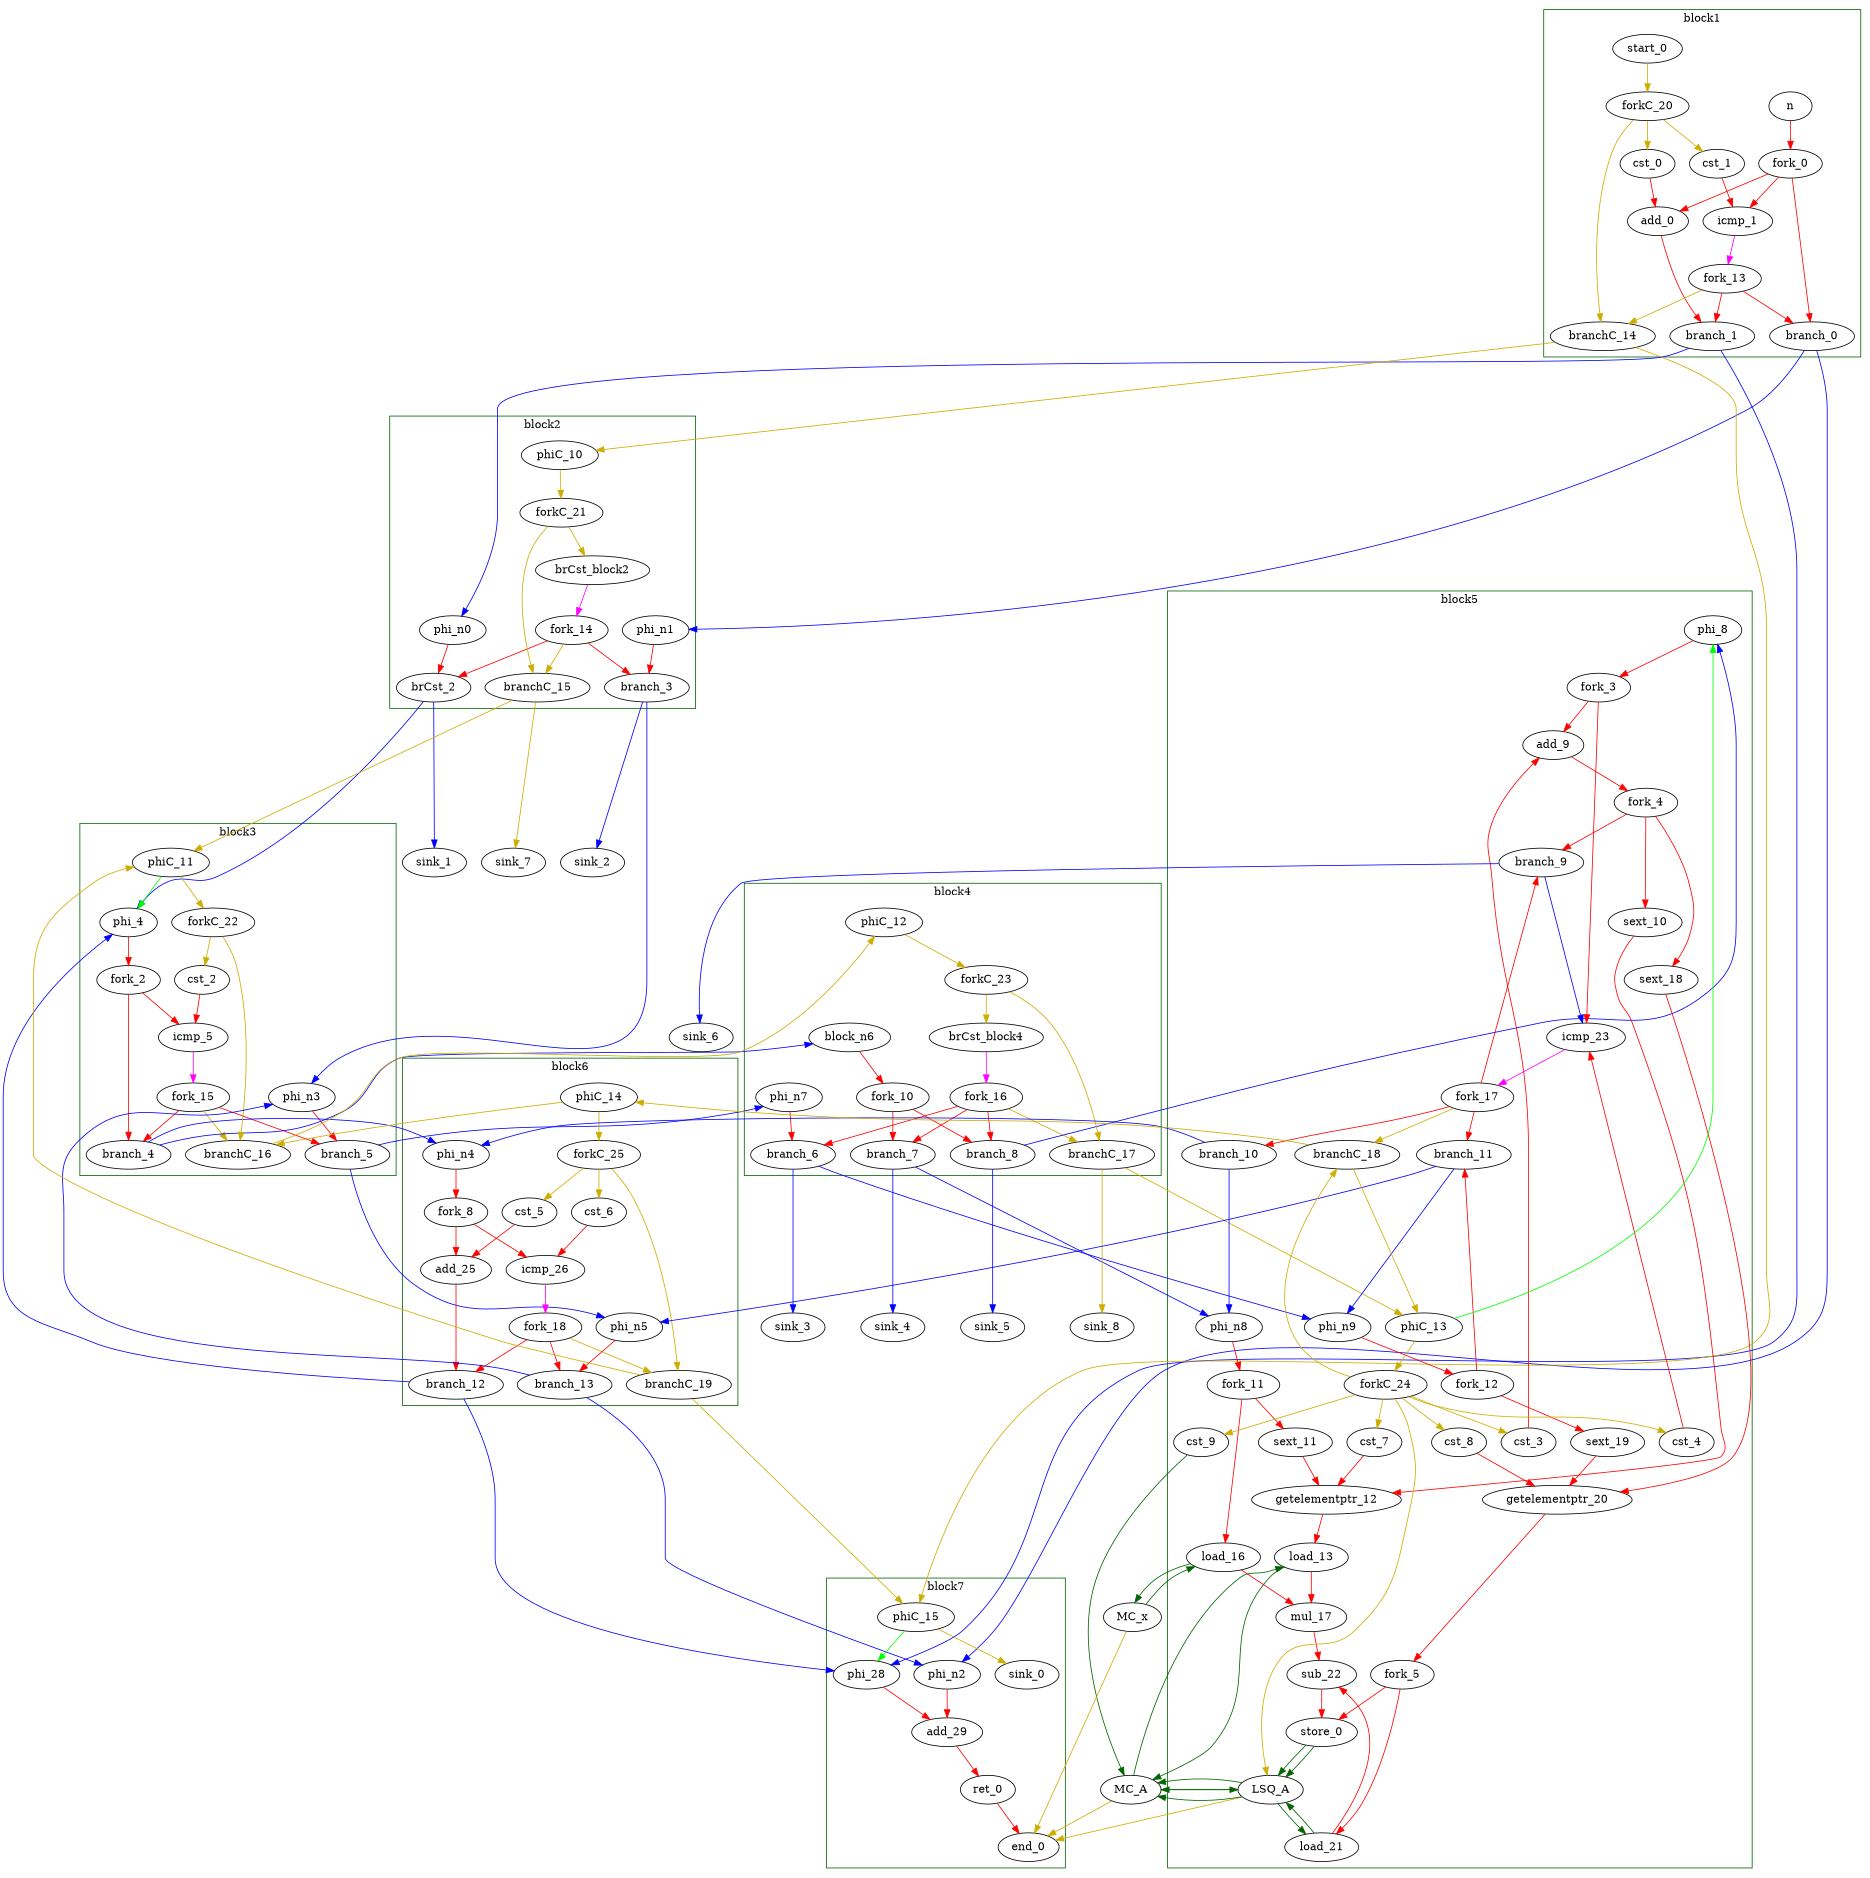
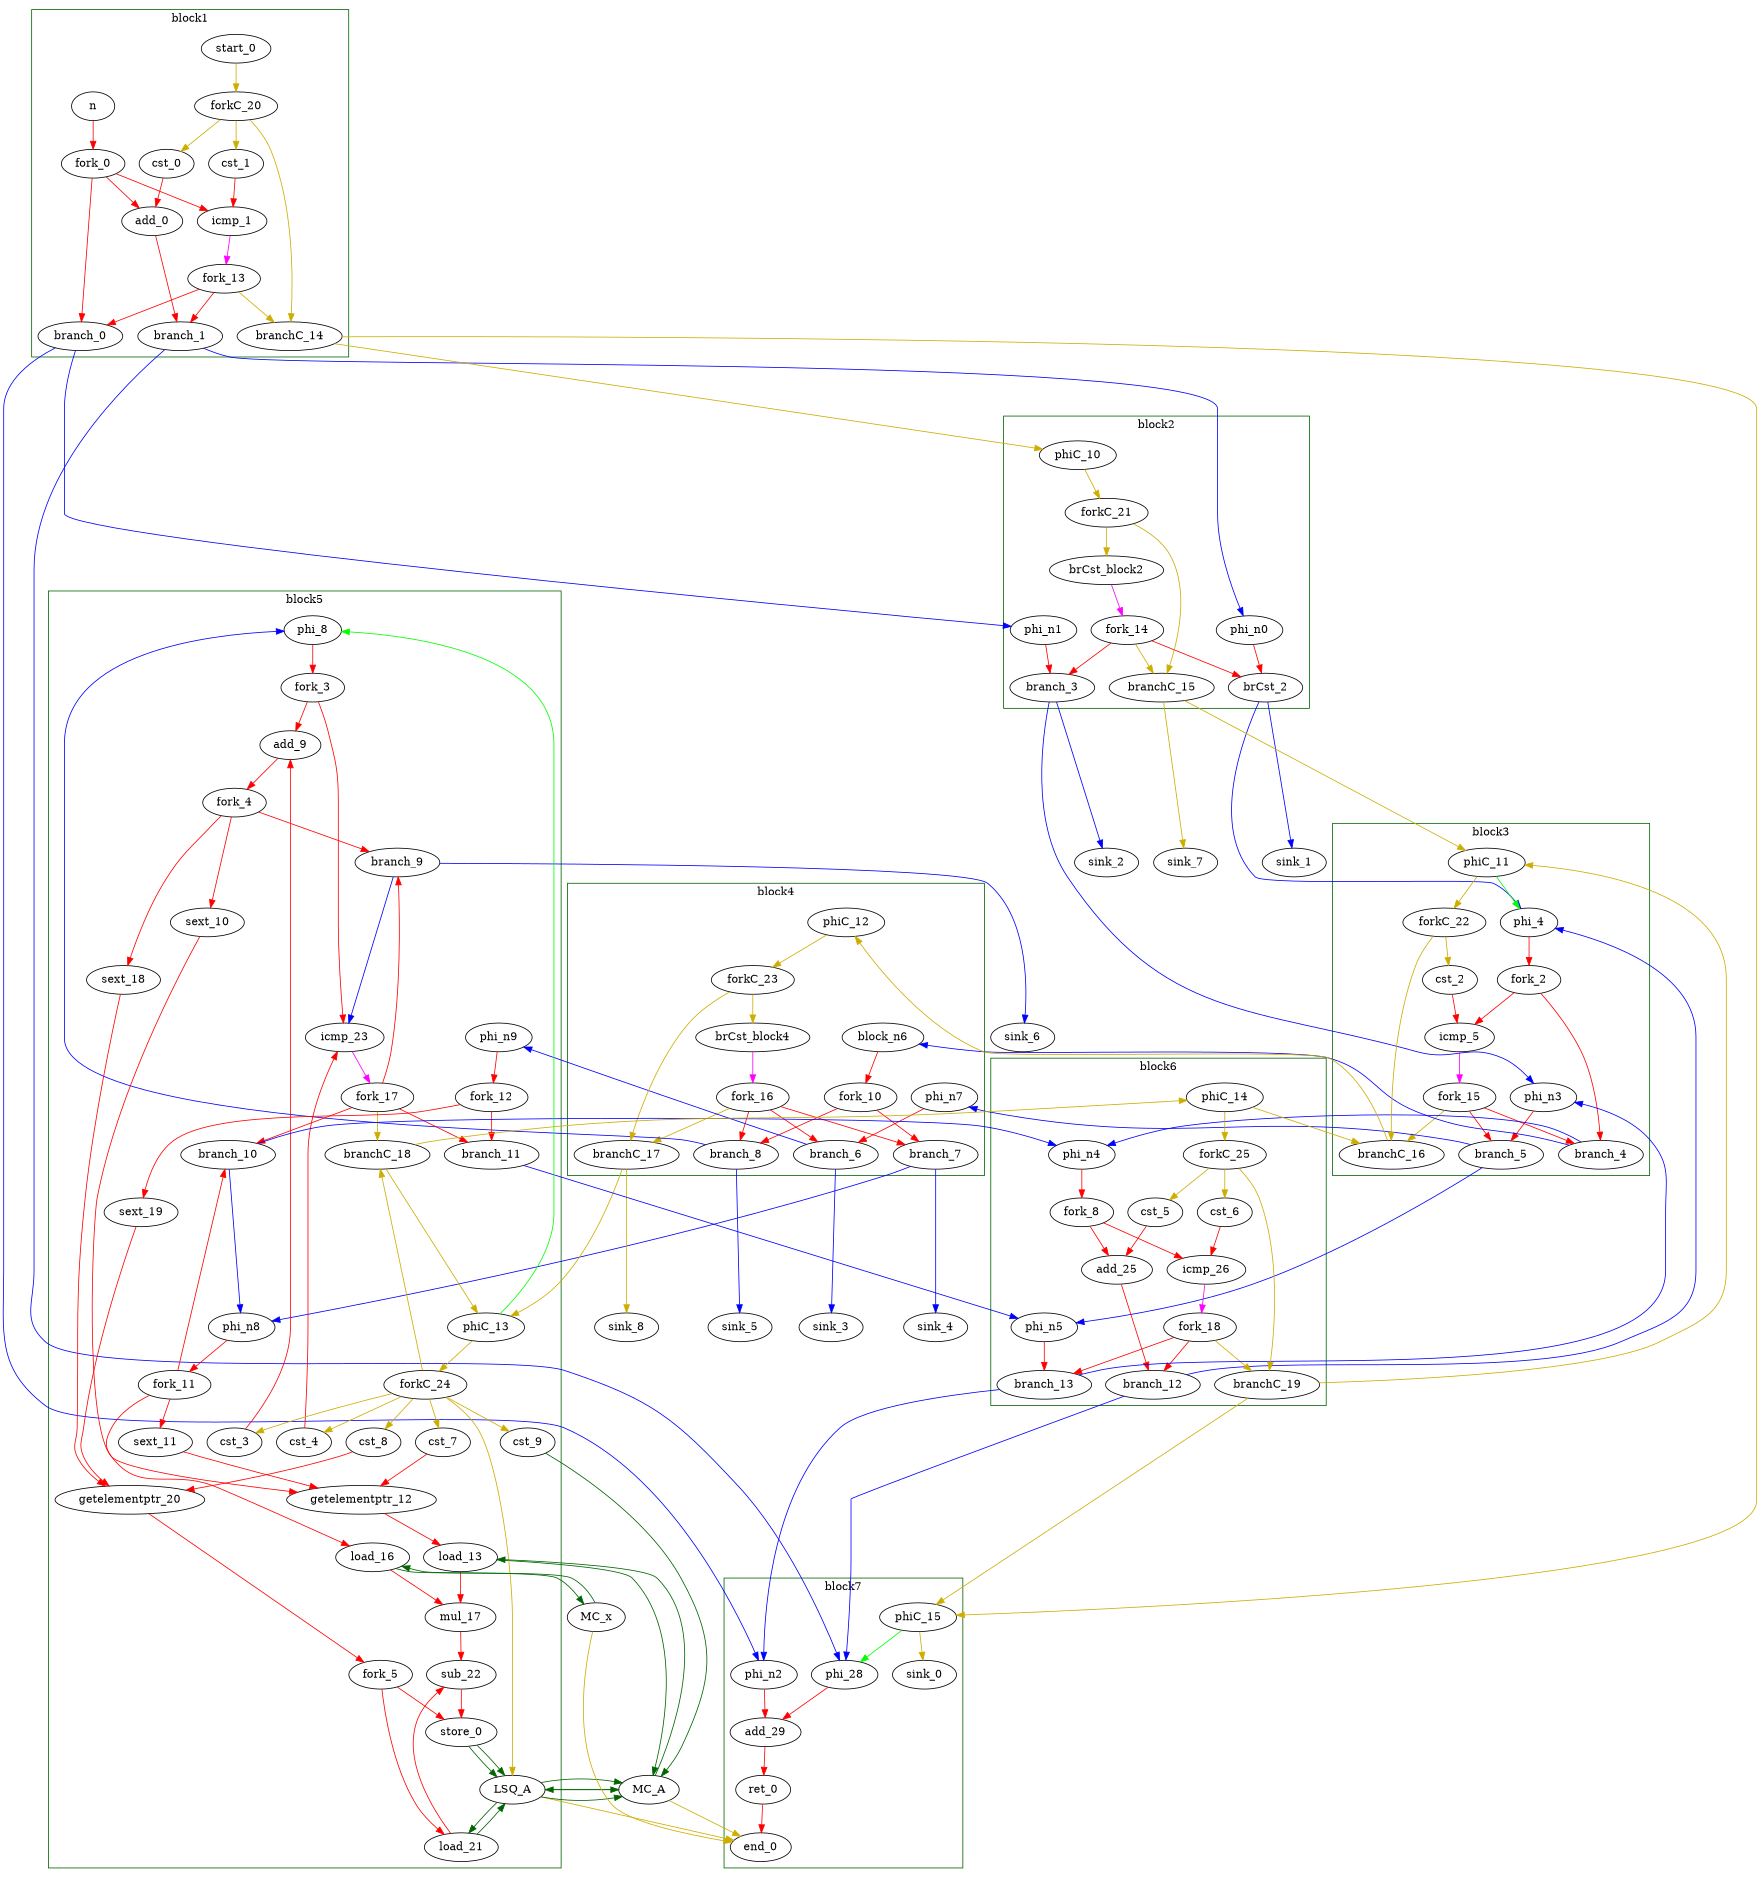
edge "branch_11" -> "phi_n9": removed
edge "fork_11" -> "branch_10": added
